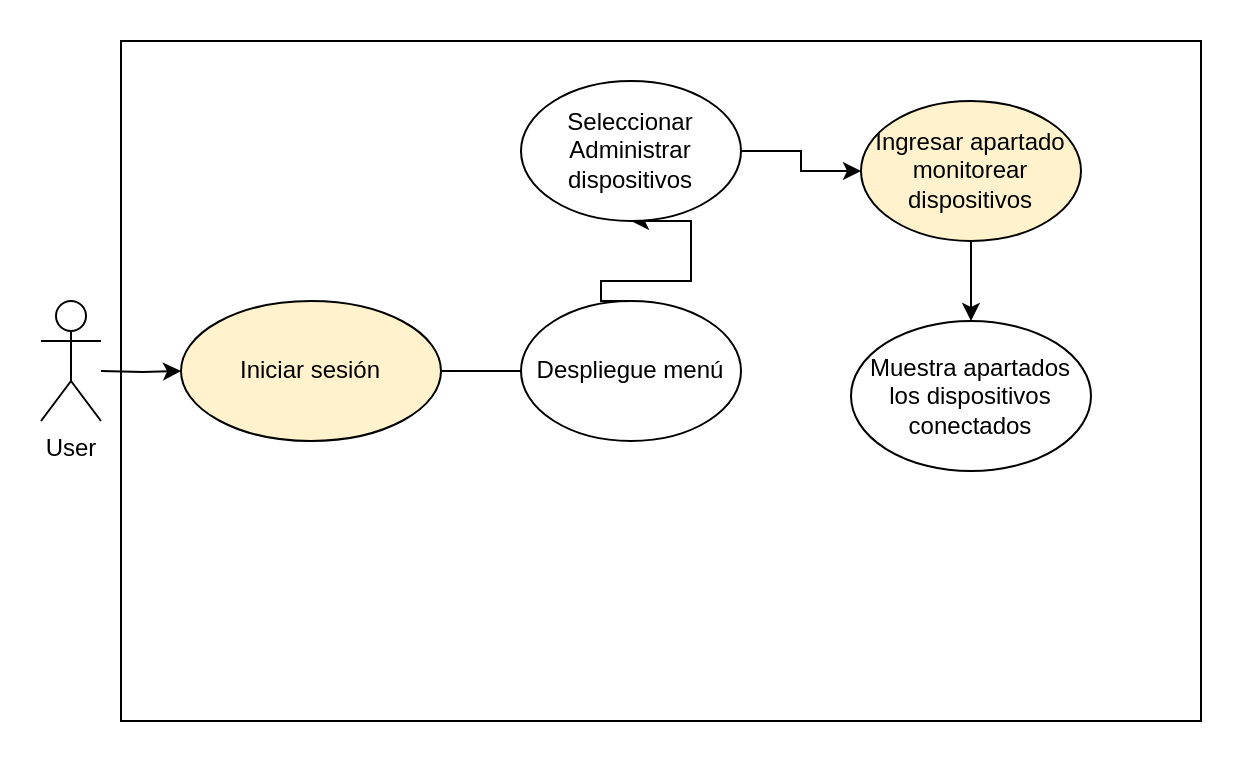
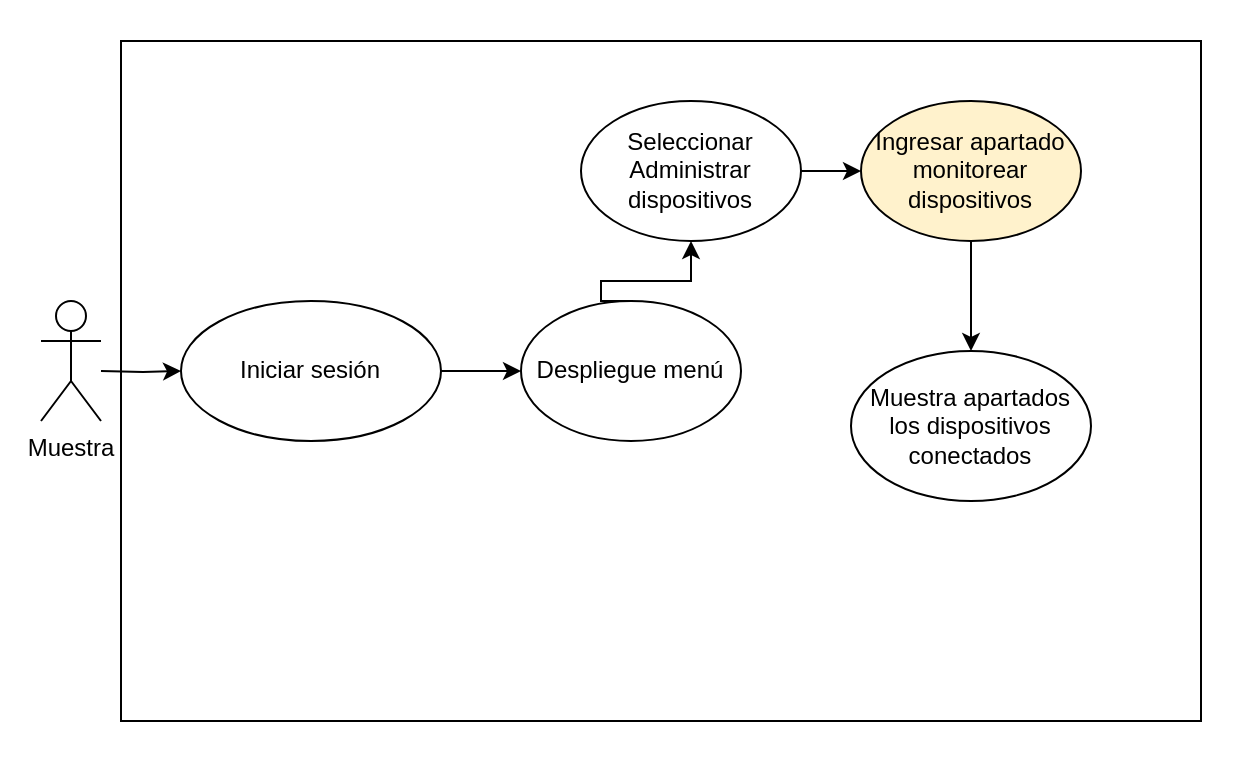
node "Seleccionar Administrar dispositivos": moved (631, 151) -> (691, 171)
node "Iniciar sesión": fillcolor #fff2cc -> #ffffff
edge "Iniciar sesión" -- "Despliegue menú": arrowhead none -> classic
node "Muestra apartados los dispositivos conectados": moved (971, 396) -> (971, 426)
node "User": label "User" -> "Muestra"
